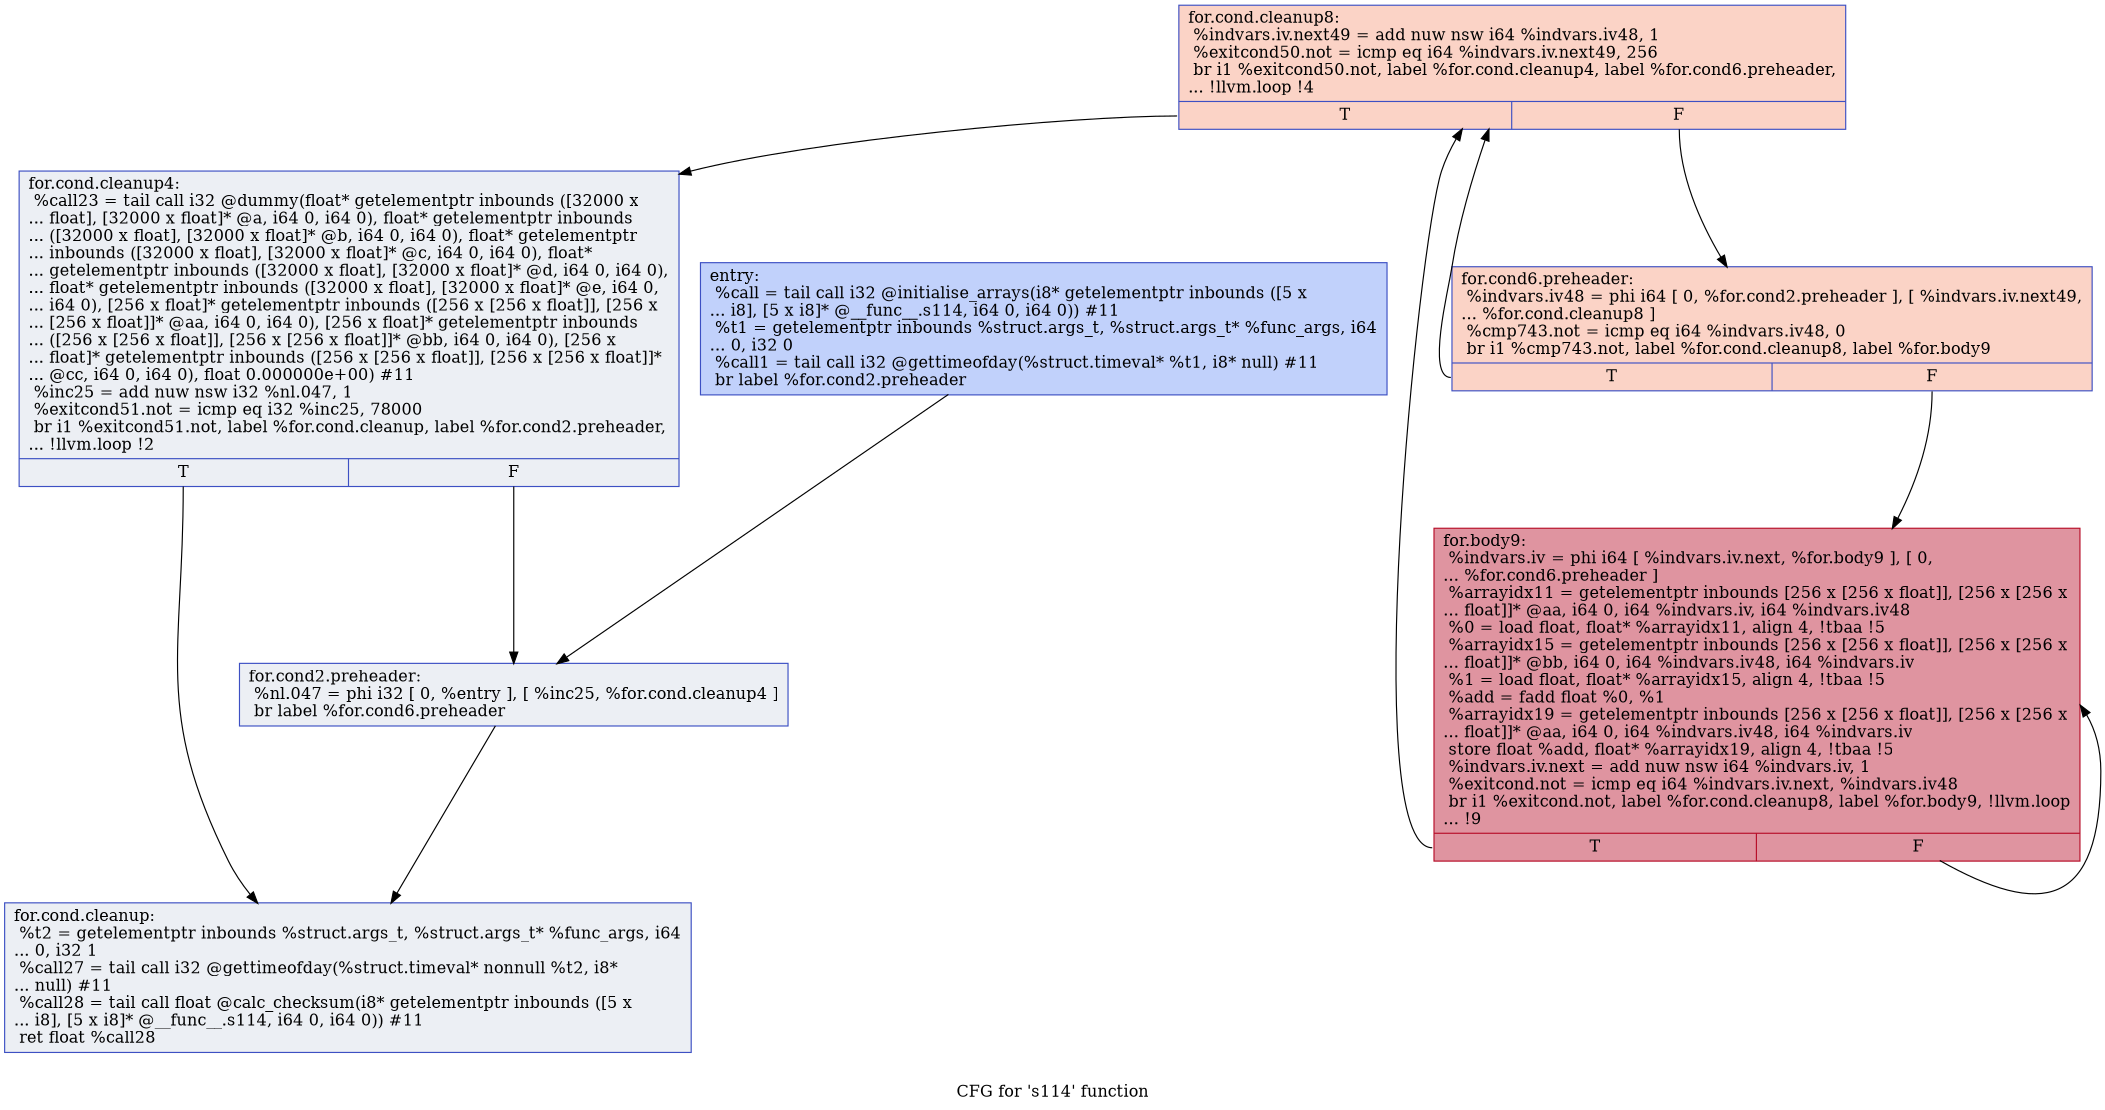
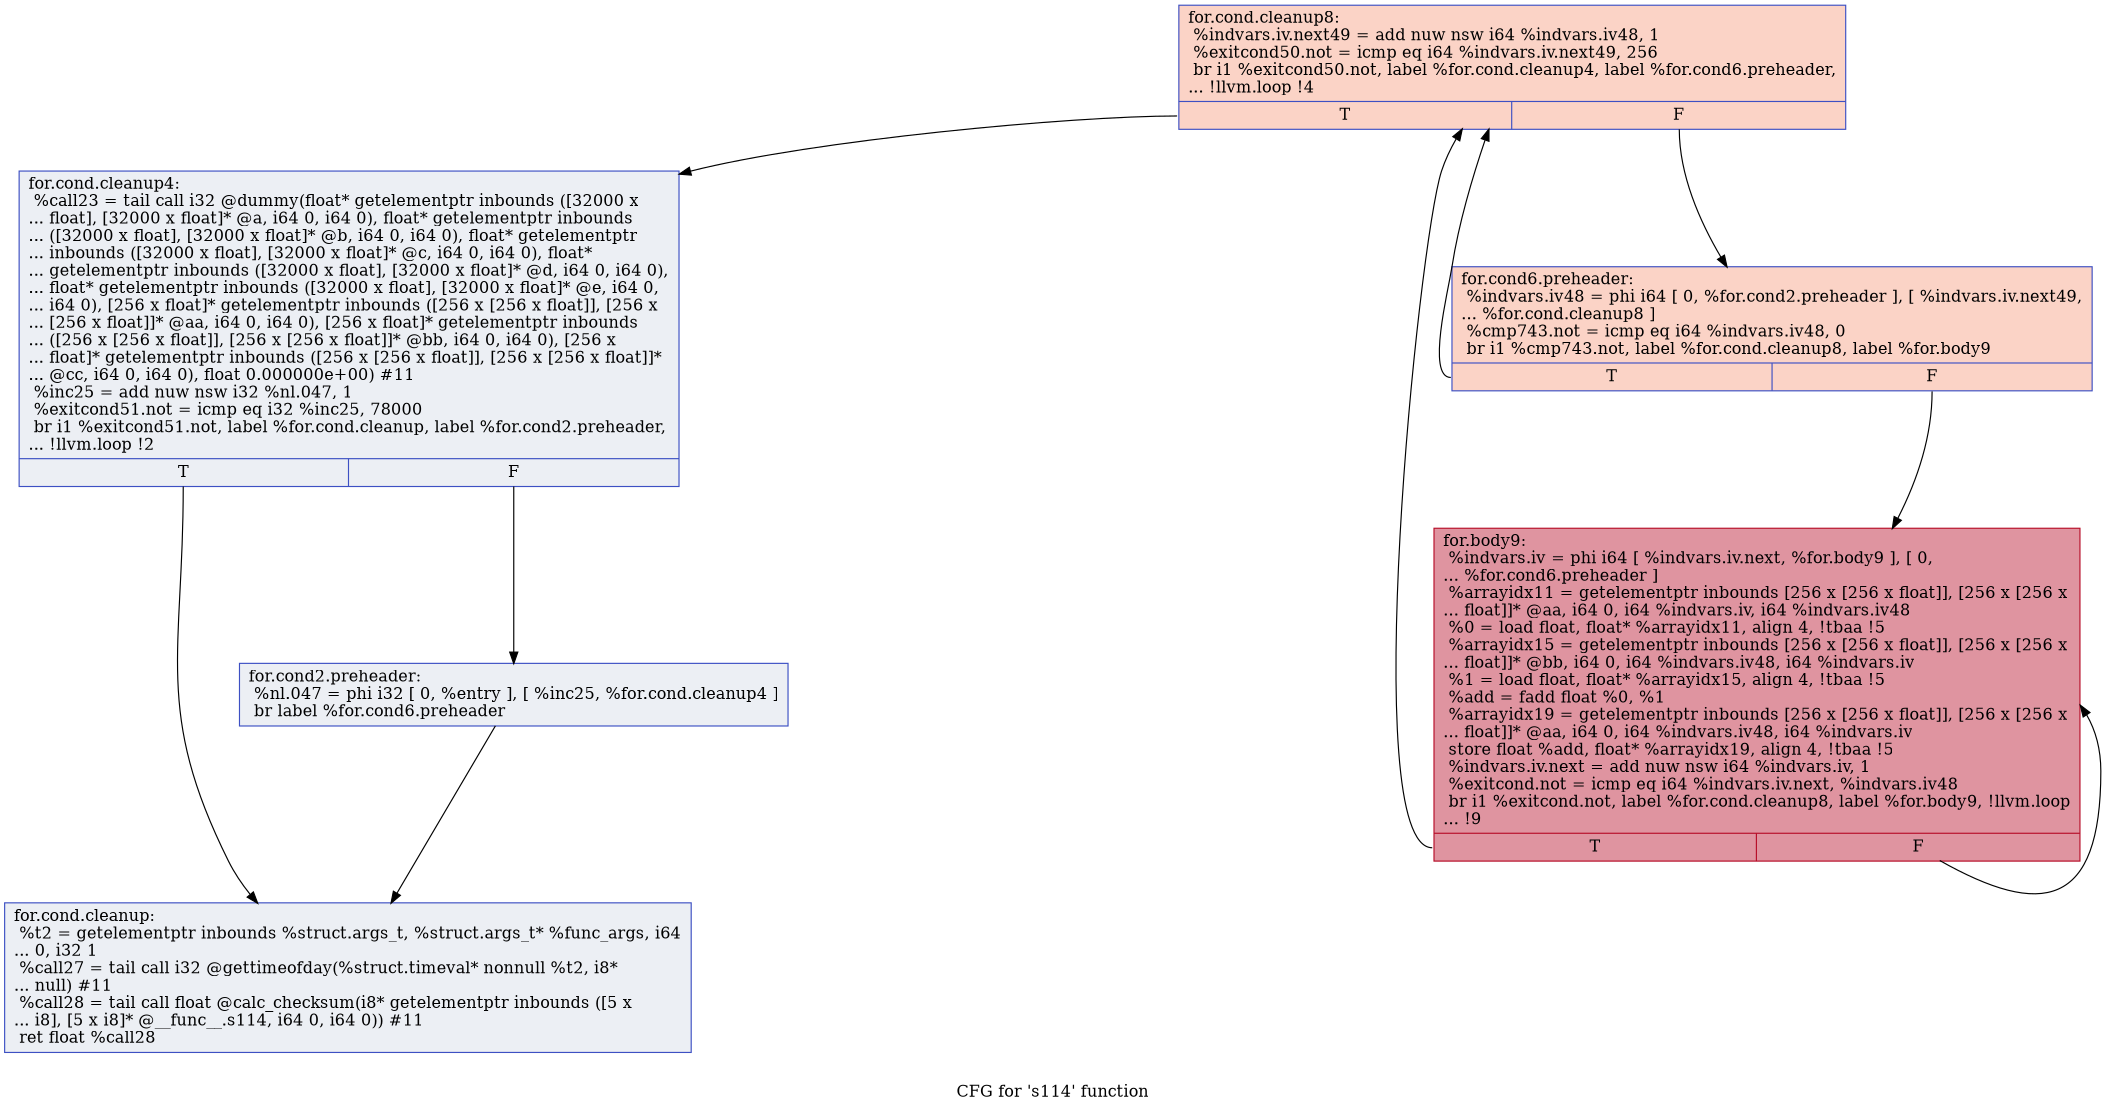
node "entry:": removed
